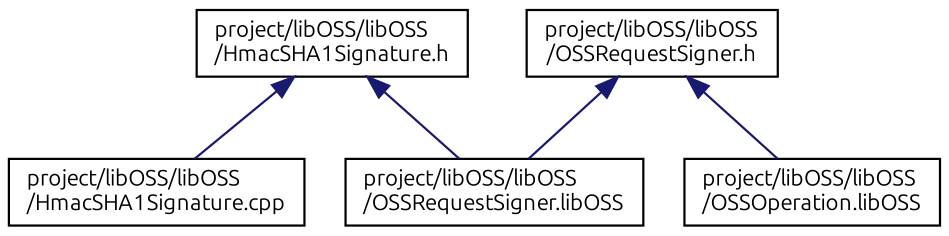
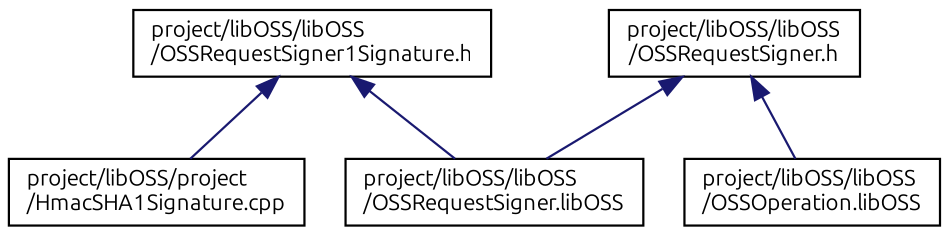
node "project/libOSS/libOSS /HmacSHA1Signature.h": label "project/libOSS/libOSS /HmacSHA1Signature.h" -> "project/libOSS/libOSS /OSSRequestSigner1Signature.h"
node "project/libOSS/libOSS /HmacSHA1Signature.cpp": label "project/libOSS/libOSS /HmacSHA1Signature.cpp" -> "project/libOSS/project /HmacSHA1Signature.cpp"
